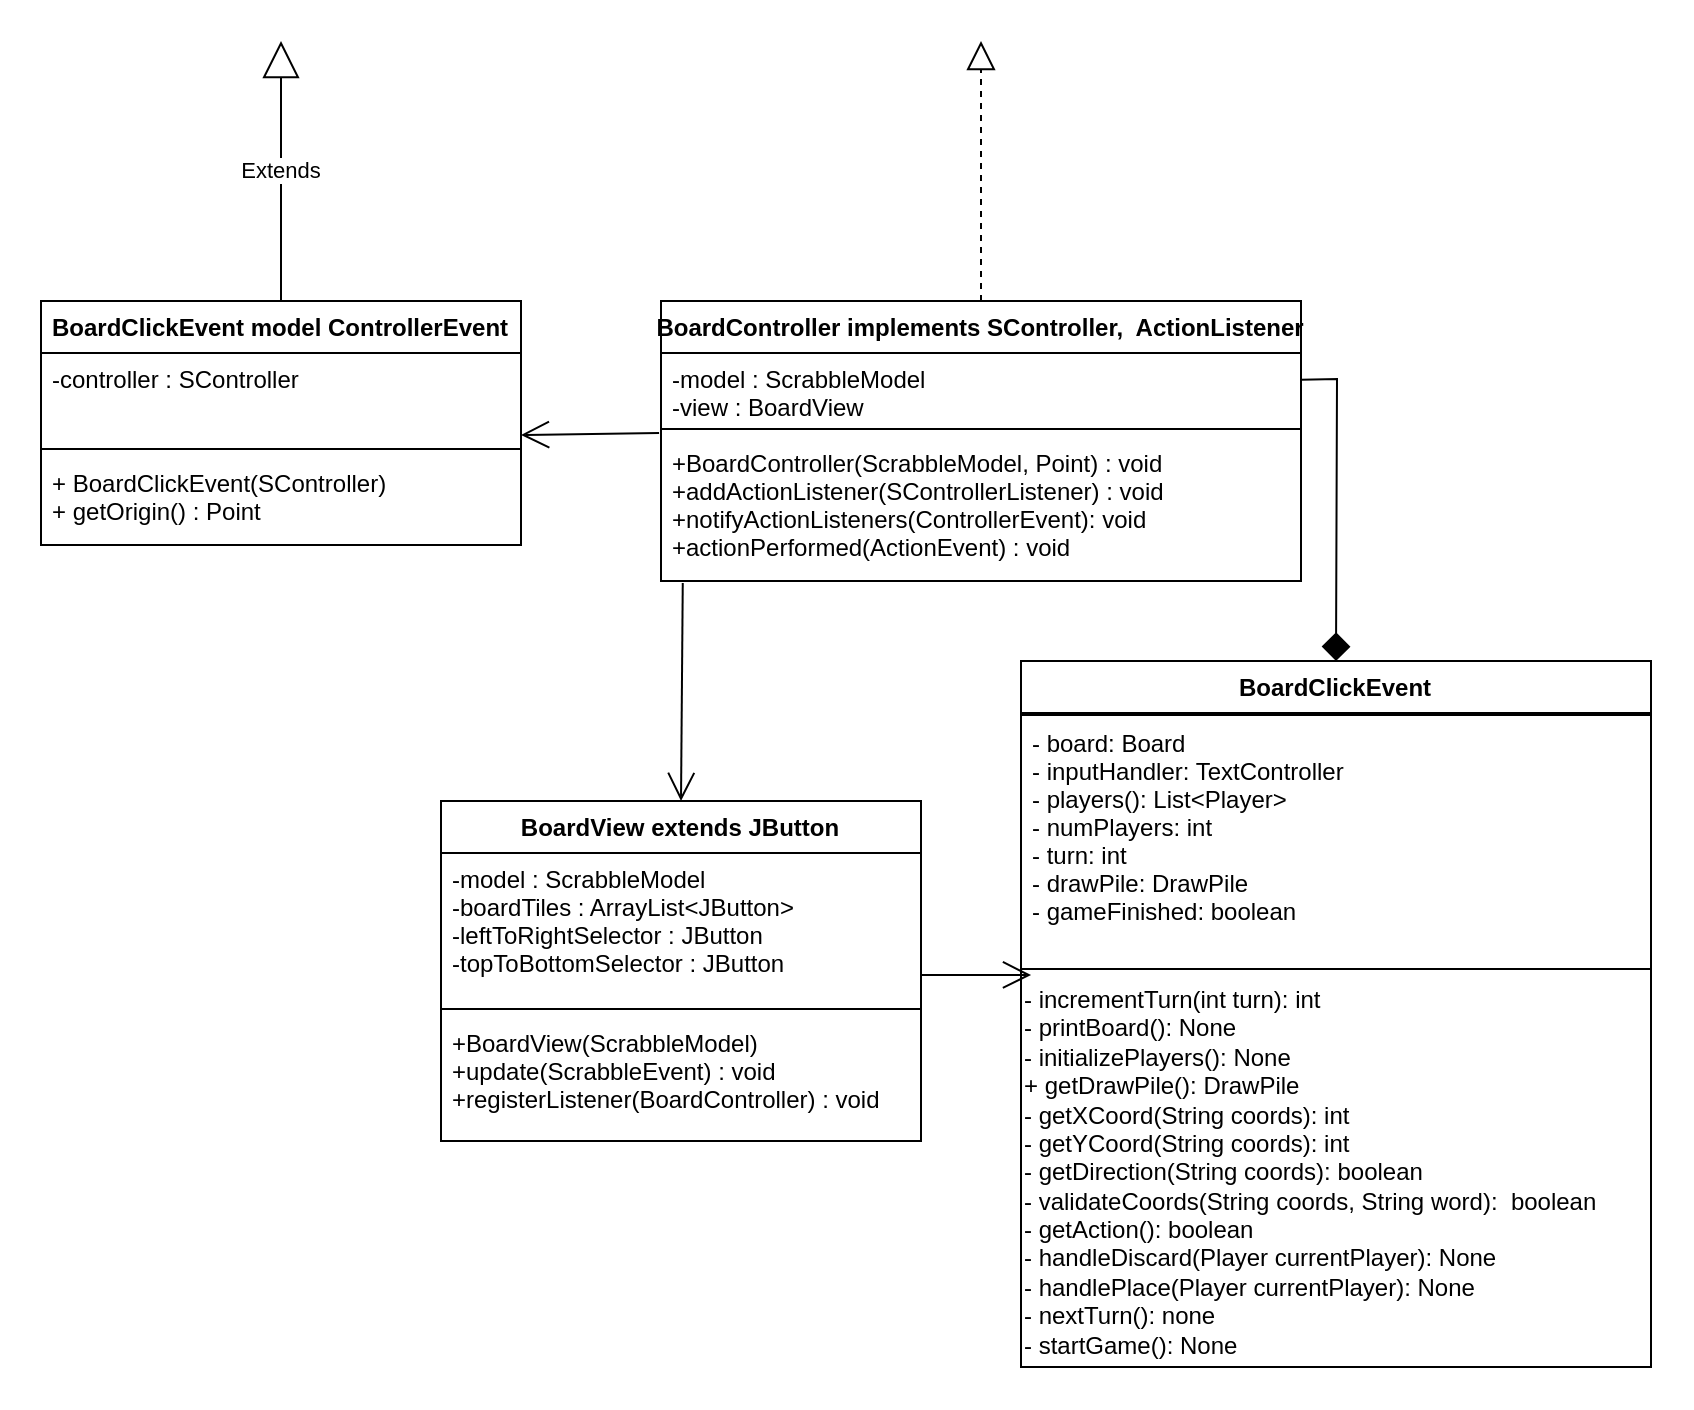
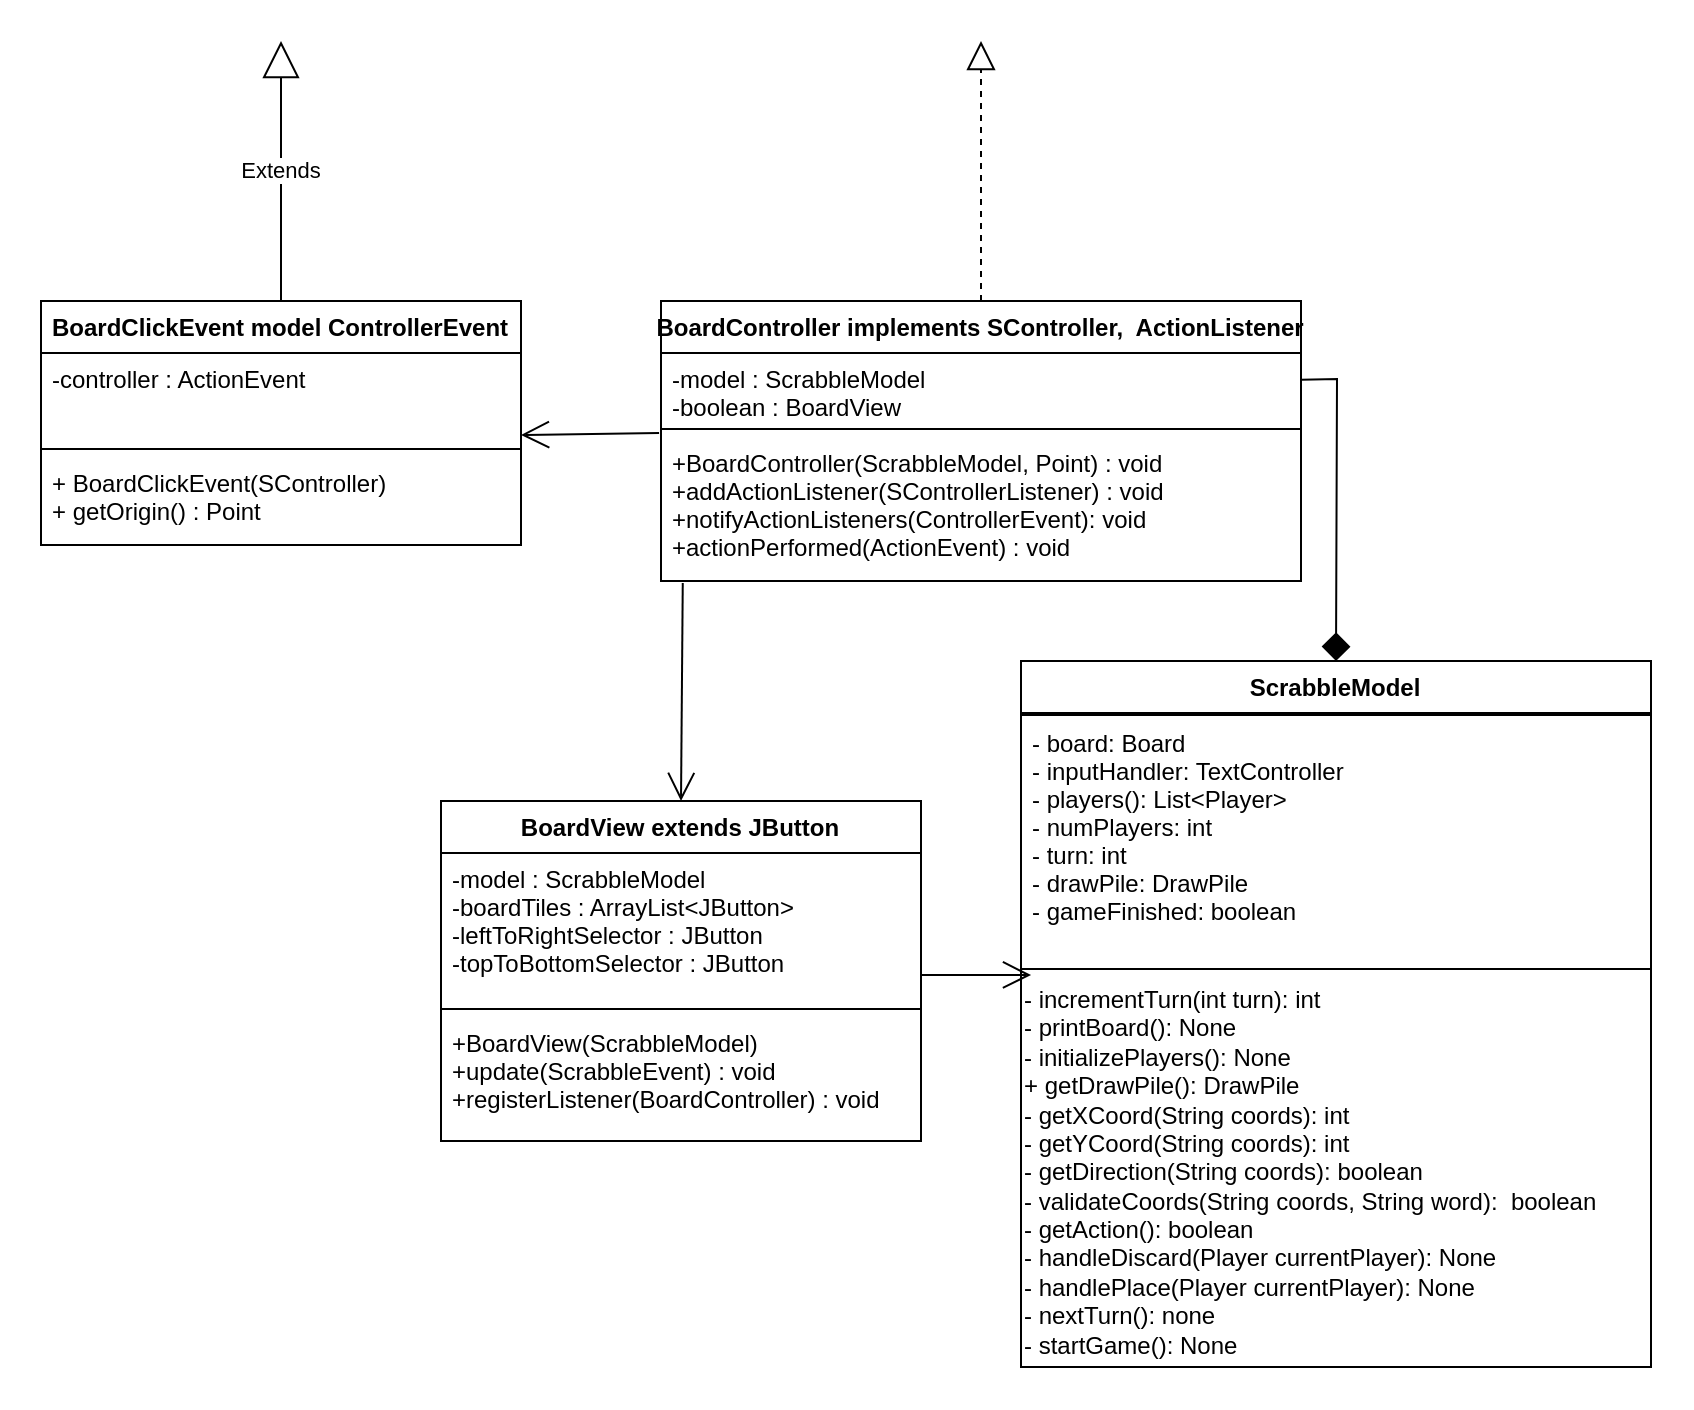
node "-controller : SController": label "-controller : SController" -> "-controller : ActionEvent"
node "-model : ScrabbleModel -view : BoardView": label "-model : ScrabbleModel -view : BoardView" -> "-model : ScrabbleModel -boolean : BoardView"
node "BoardClickEvent": label "BoardClickEvent" -> "ScrabbleModel"
